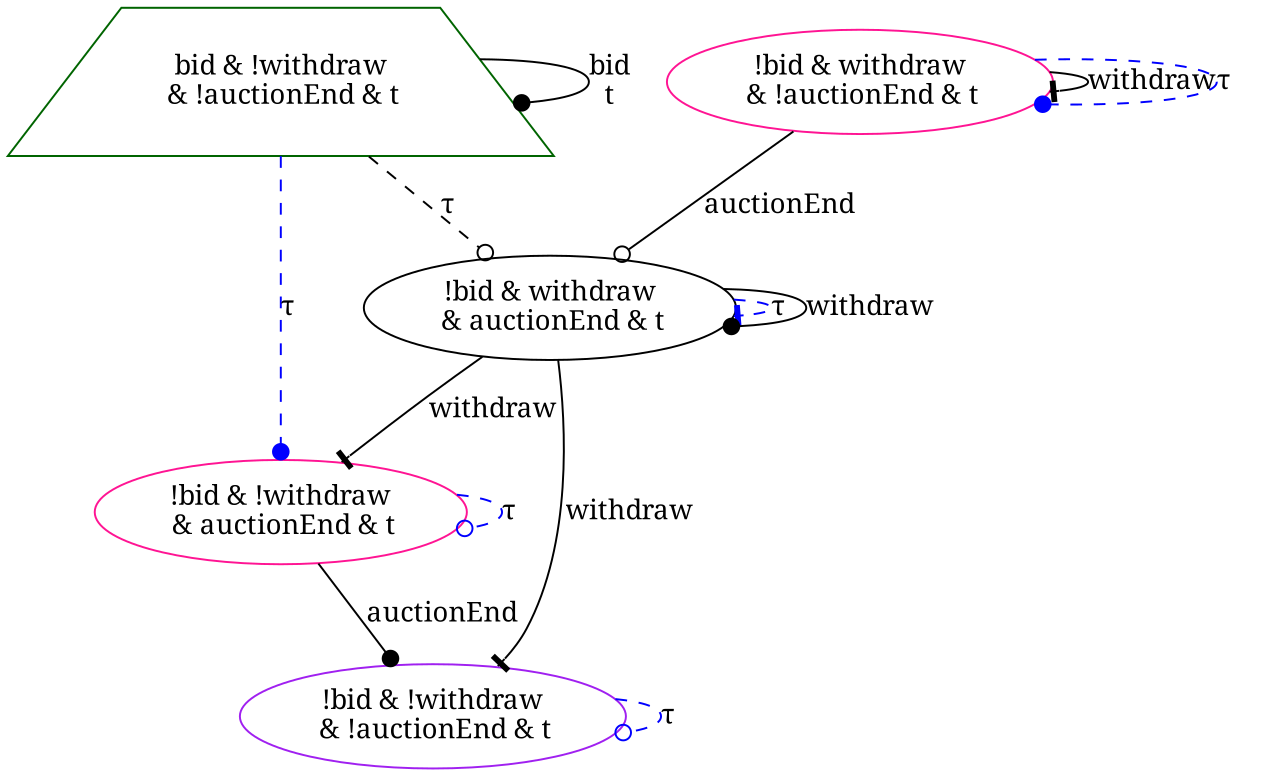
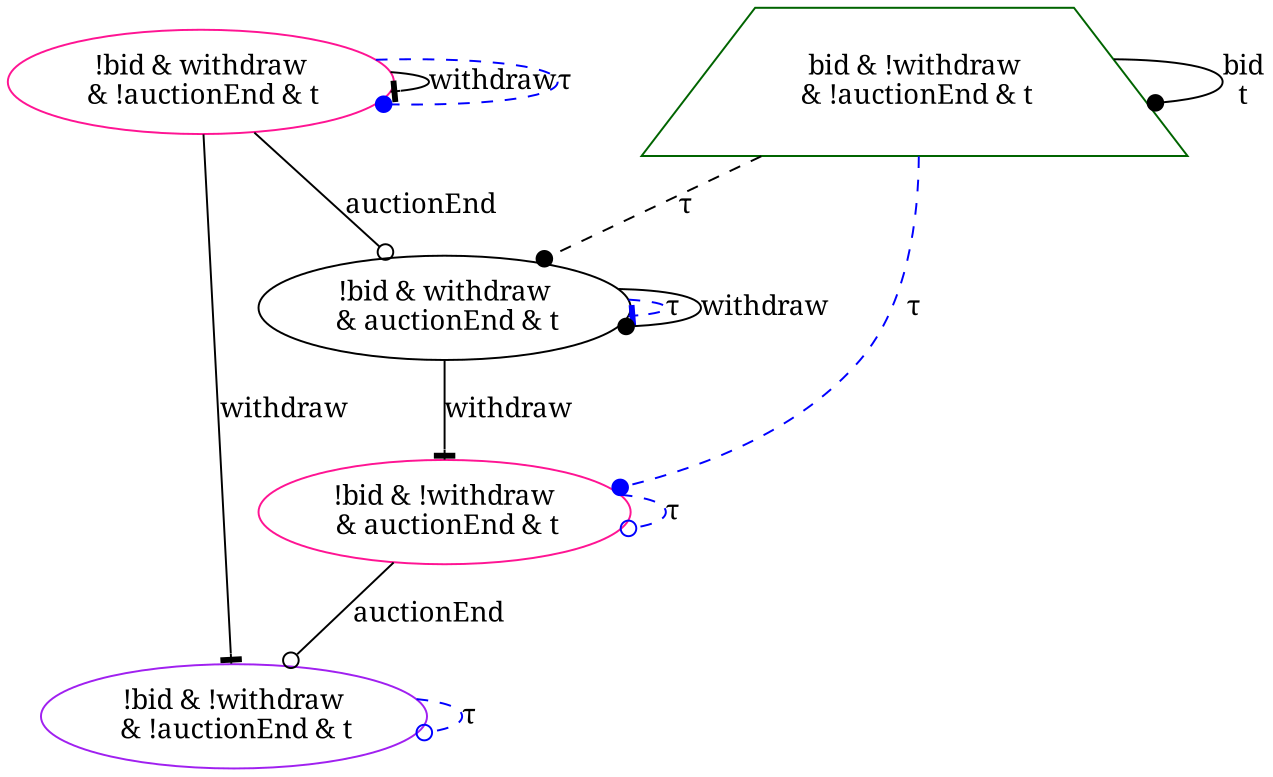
edge "bid & !withdraw & !auctionEnd & t" -> "!bid & withdraw & auctionEnd & t": arrowhead odot -> dot
edge "!bid & withdraw & auctionEnd & t" -> "!bid & !withdraw & !auctionEnd & t": now "!bid & withdraw & !auctionEnd & t" -> "!bid & !withdraw & !auctionEnd & t"
edge "!bid & !withdraw & auctionEnd & t" -> "!bid & !withdraw & !auctionEnd & t": arrowhead dot -> odot
